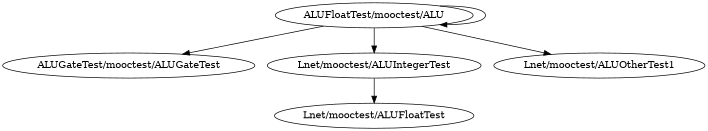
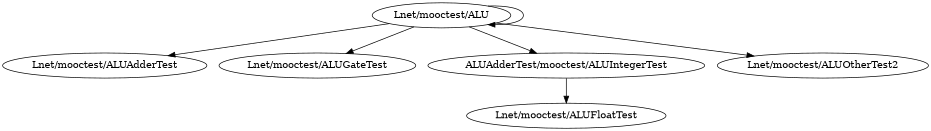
node "ALUFloatTest/mooctest/ALU": label "ALUFloatTest/mooctest/ALU" -> "Lnet/mooctest/ALU"
node "Lnet/mooctest/ALUAdderTest": added
node "ALUGateTest/mooctest/ALUGateTest": label "ALUGateTest/mooctest/ALUGateTest" -> "Lnet/mooctest/ALUGateTest"
node "Lnet/mooctest/ALUIntegerTest": label "Lnet/mooctest/ALUIntegerTest" -> "ALUAdderTest/mooctest/ALUIntegerTest"
node "Lnet/mooctest/ALUOtherTest1": label "Lnet/mooctest/ALUOtherTest1" -> "Lnet/mooctest/ALUOtherTest2"
